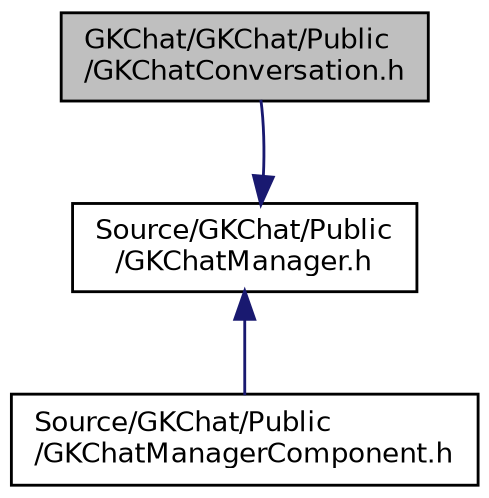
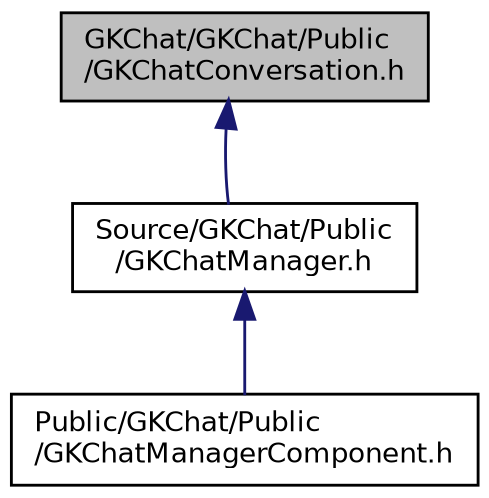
edge "GKChat/GKChat/Public /GKChatConversation.h" -> "Source/GKChat/Public /GKChatManager.h": reversed
node "Source/GKChat/Public /GKChatManagerComponent.h": label "Source/GKChat/Public /GKChatManagerComponent.h" -> "Public/GKChat/Public /GKChatManagerComponent.h"
